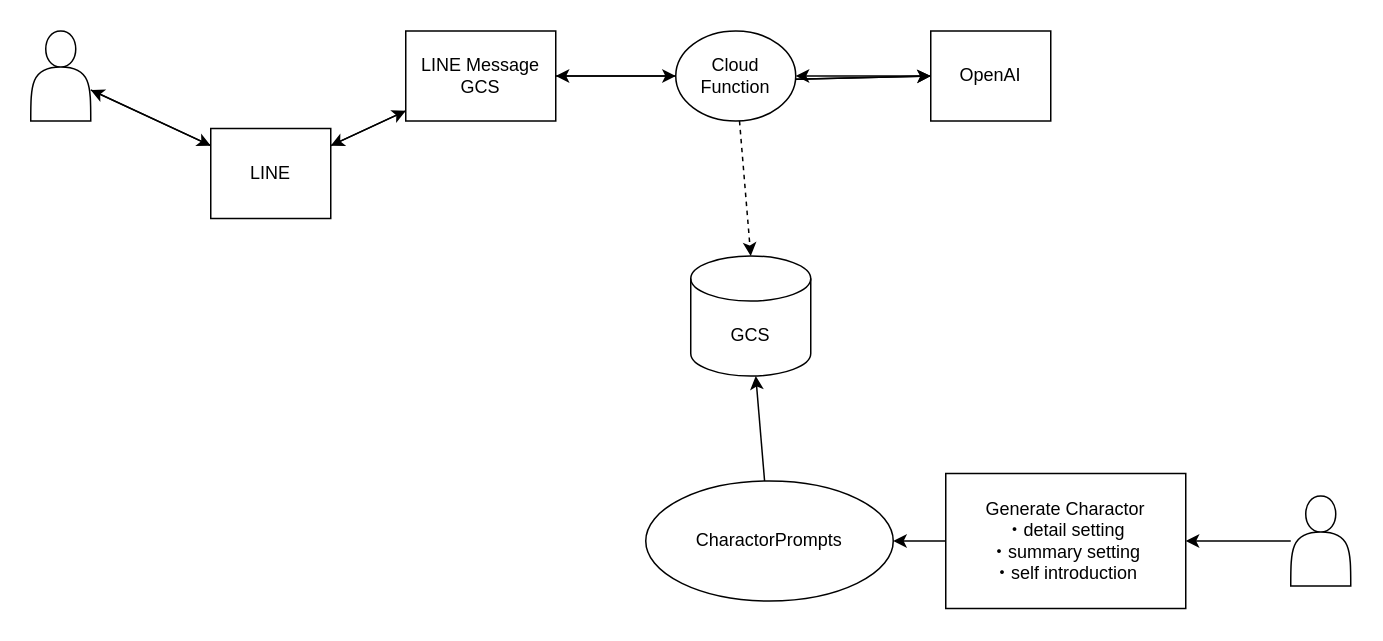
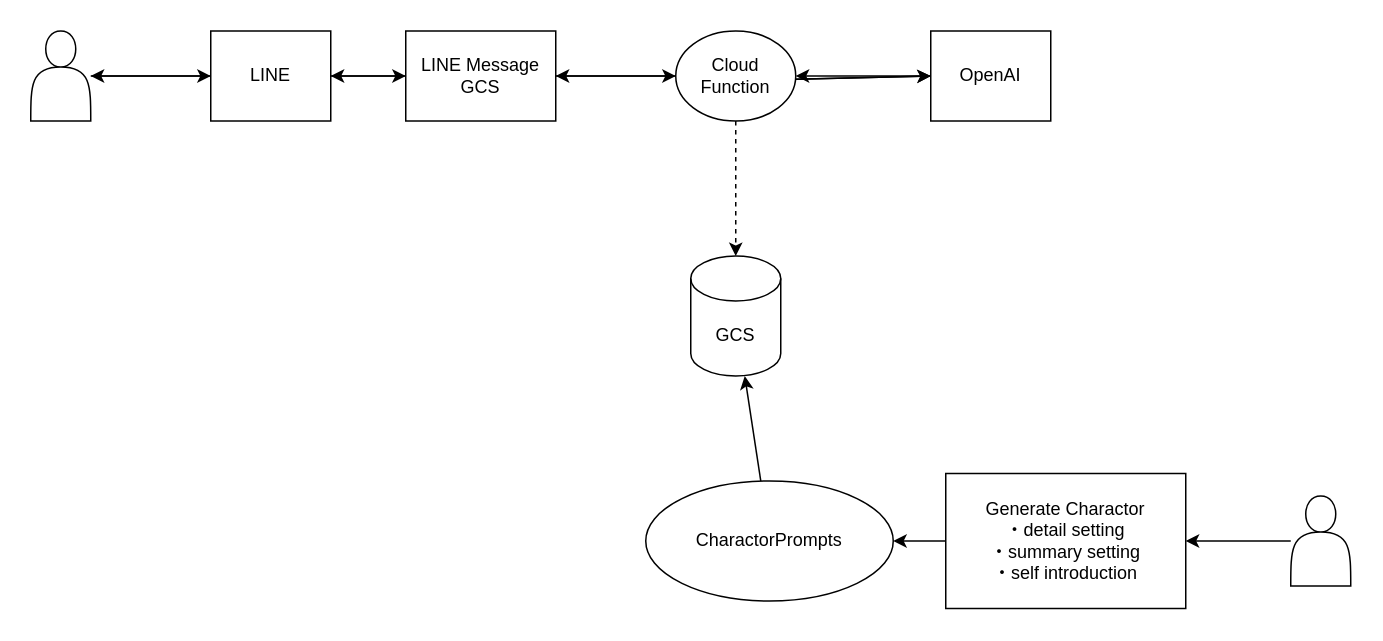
node "LINE": moved (271, 173) -> (271, 76)
node "GCS": size 120x120 -> 90x120
